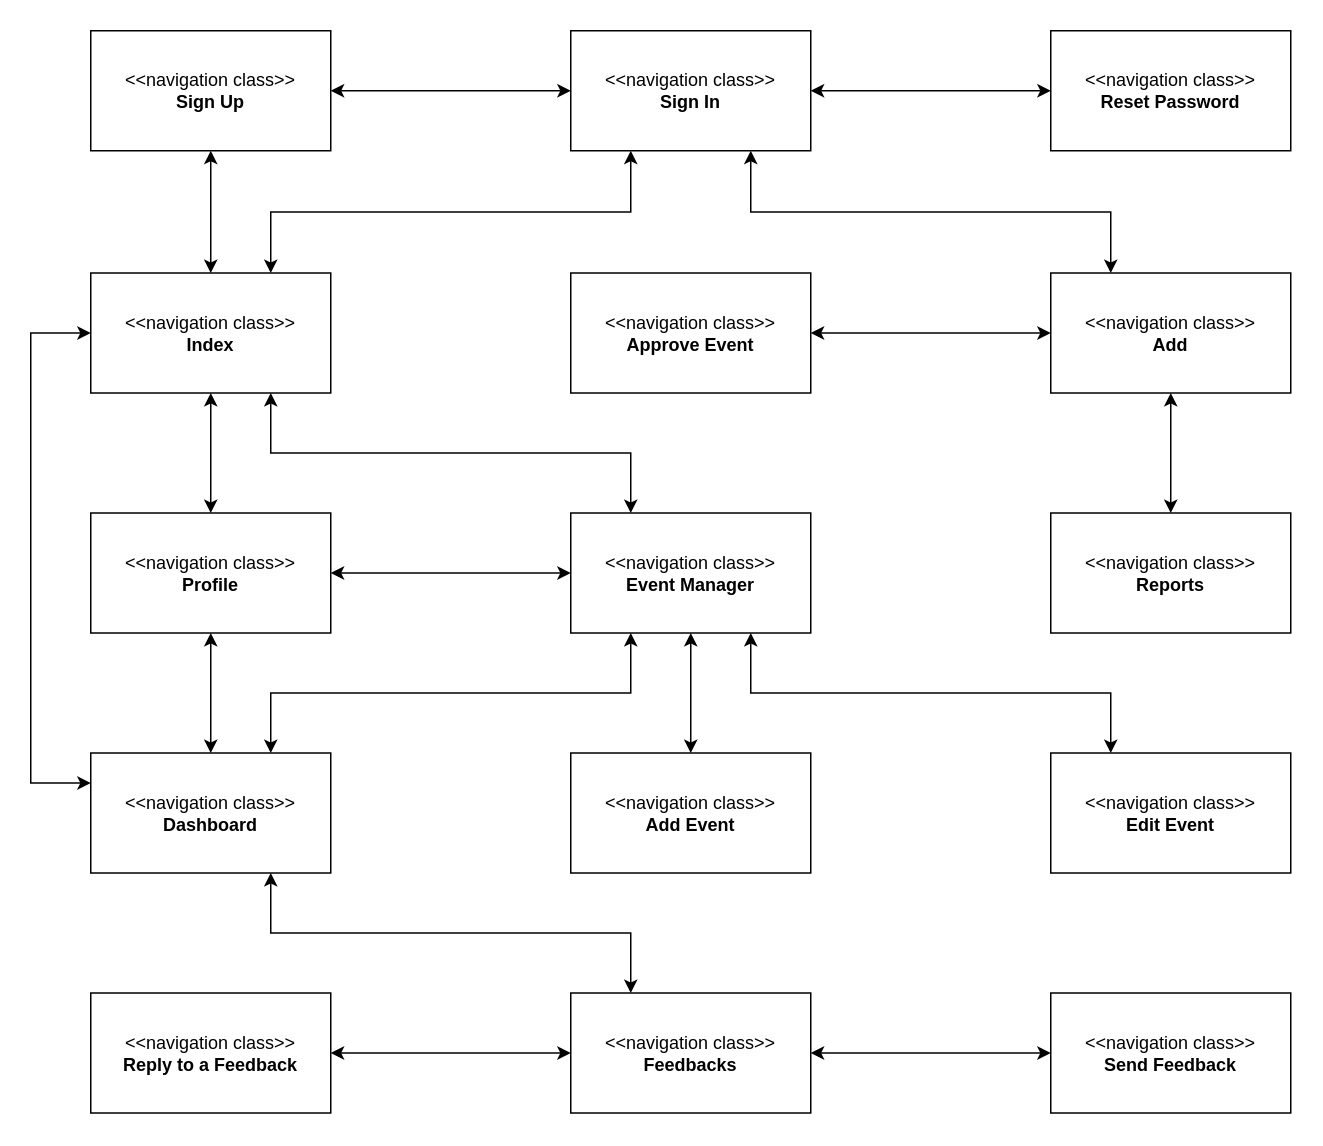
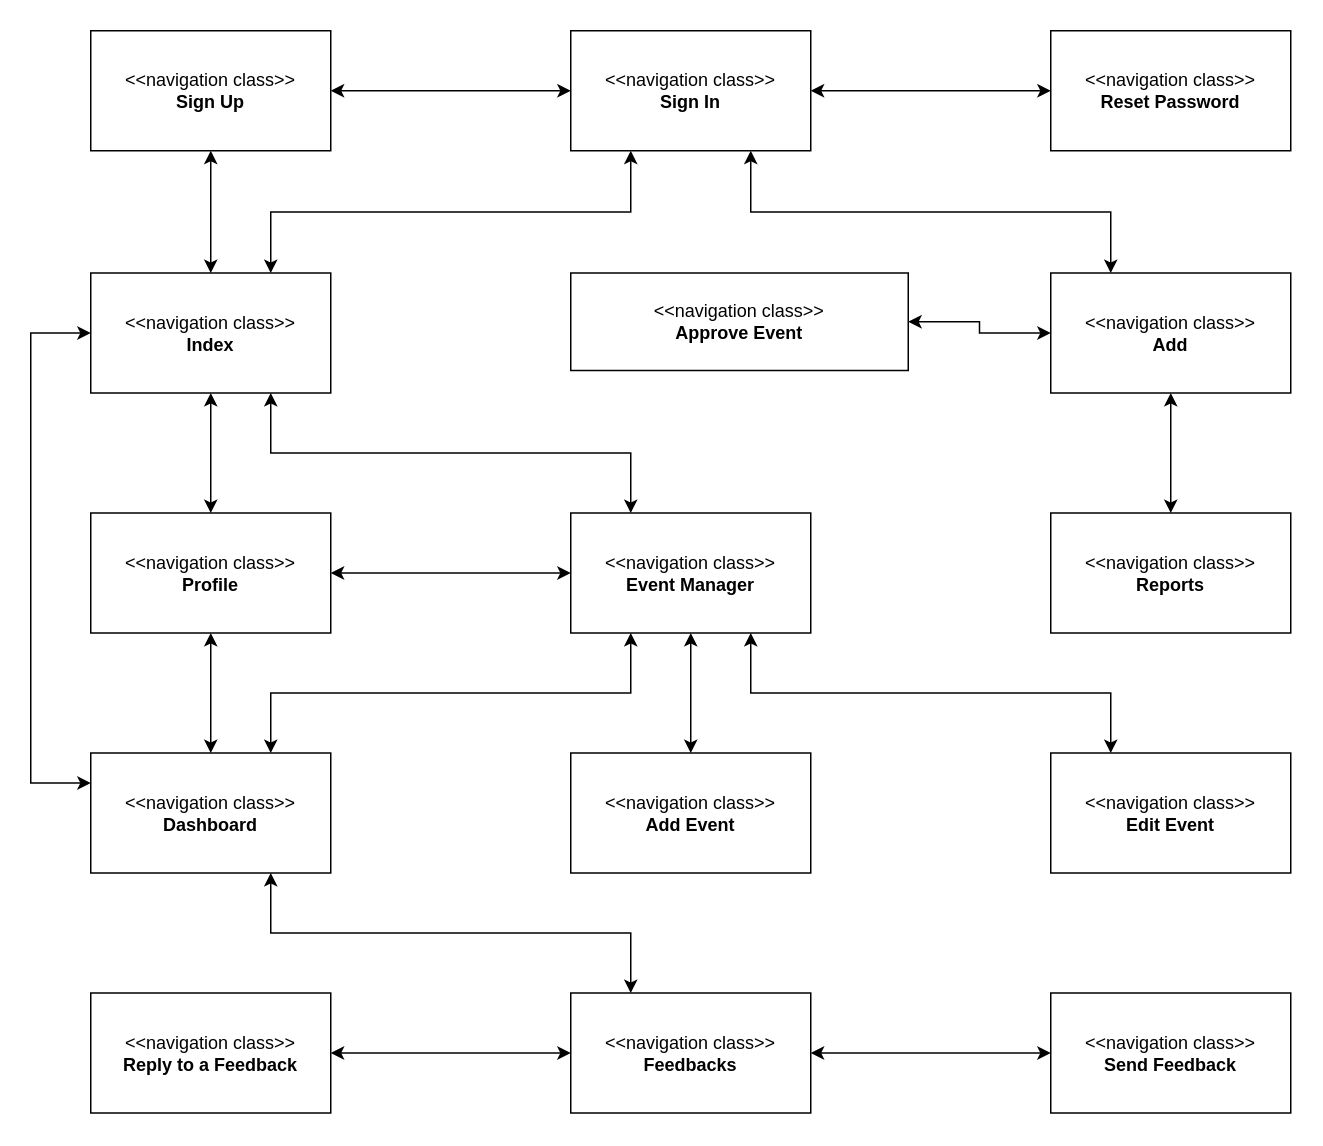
node "<<navigation class>> Approve Event": size 240x120 -> 338x98
